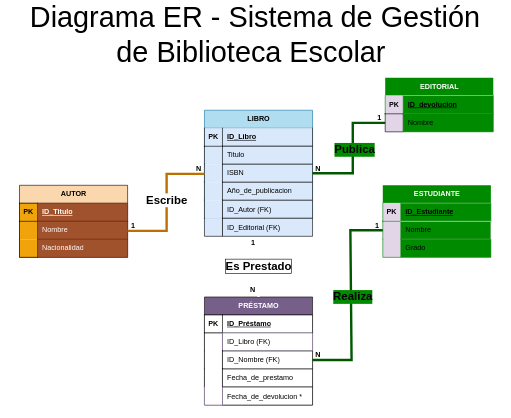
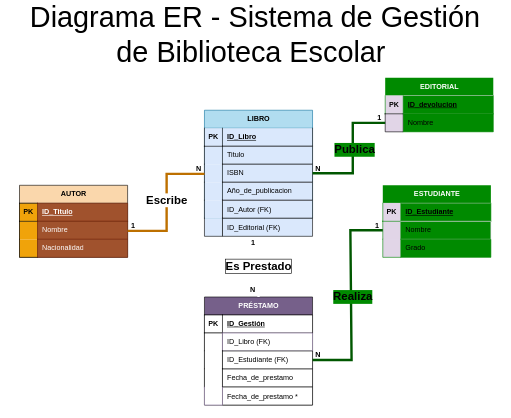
node "ID_Préstamo": label "ID_Préstamo" -> "ID_Gestión"
node "ID_Nombre (FK)": label "ID_Nombre (FK)" -> "ID_Estudiante (FK)"
node "Fecha_de_devolucion *": label "Fecha_de_devolucion *" -> "Fecha_de_prestamo *"
